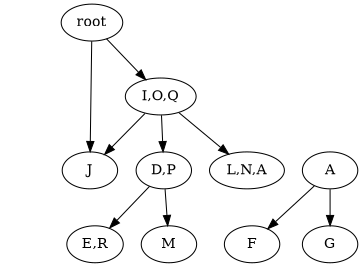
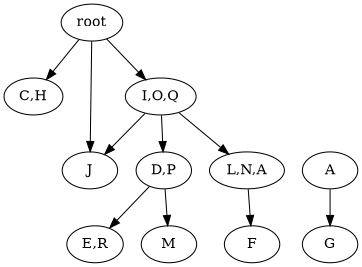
node "C,H": added
edge "A" -> "F": now "L,N,A" -> "F"
